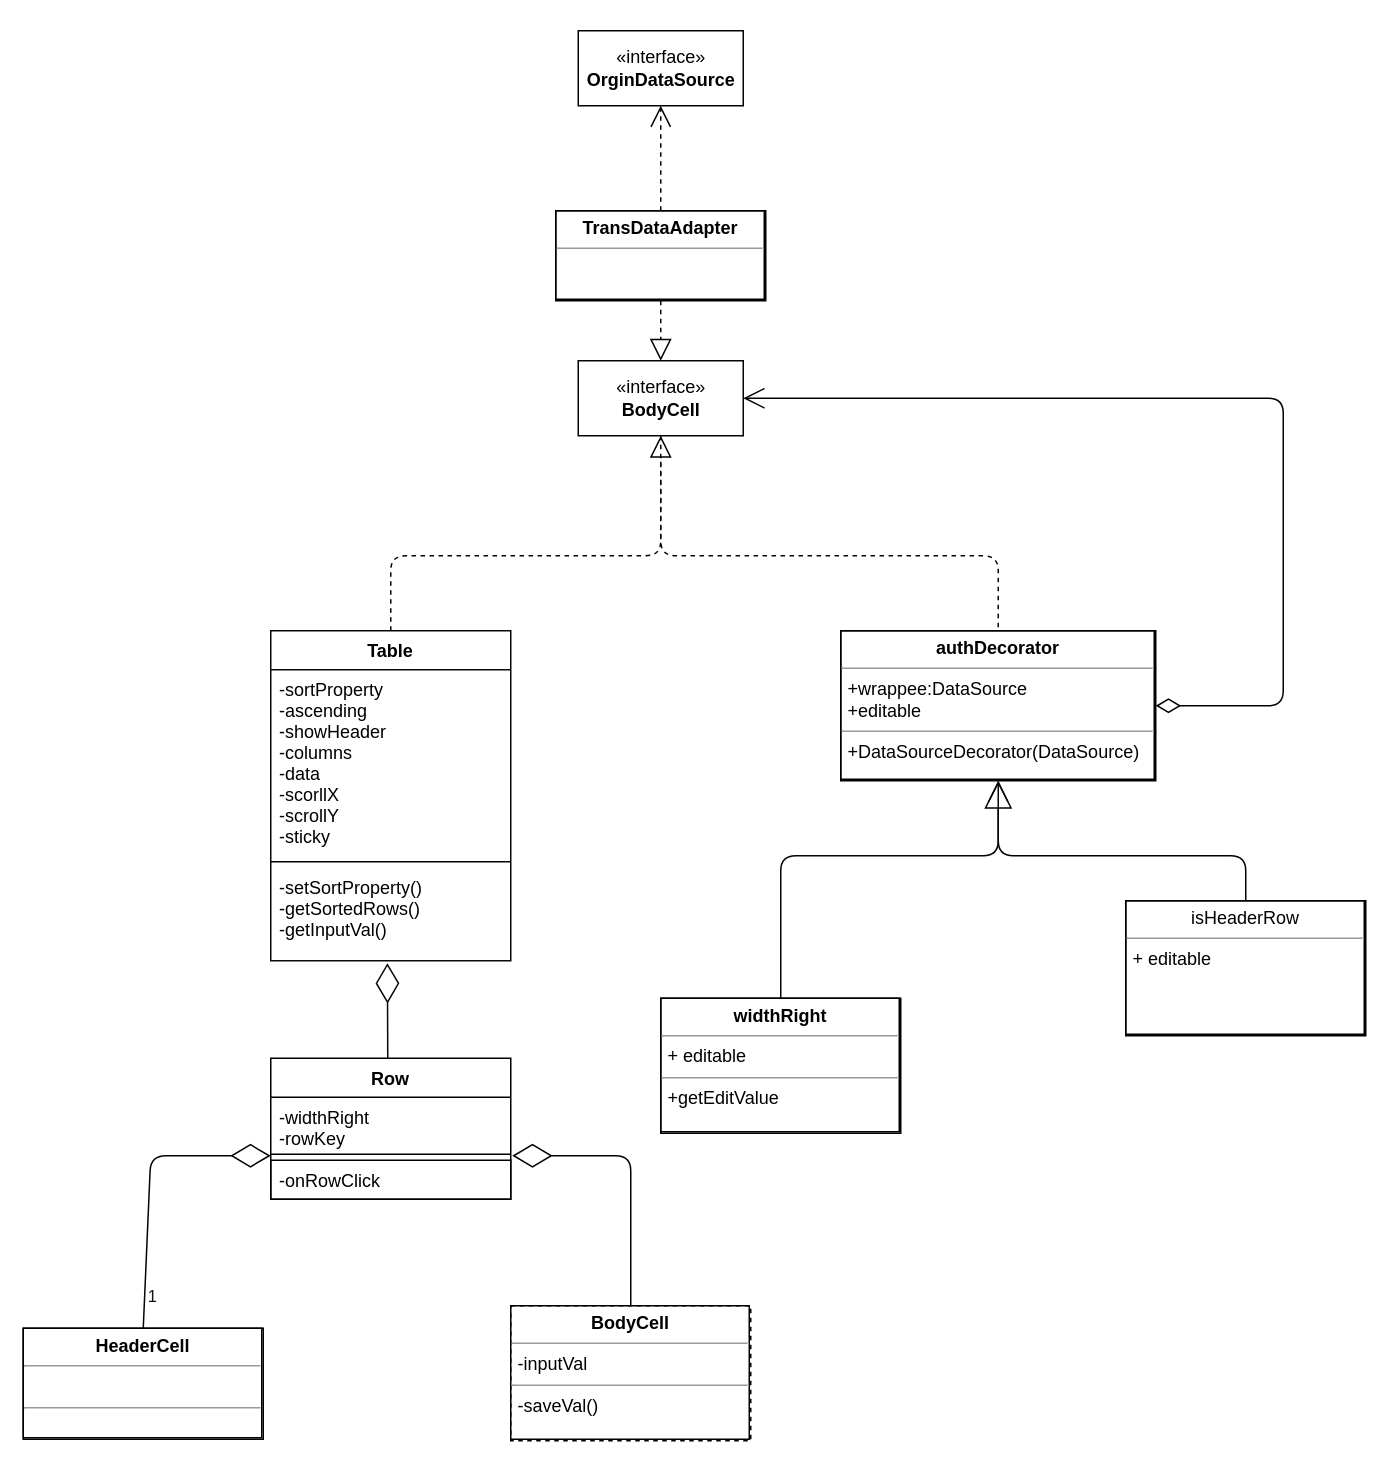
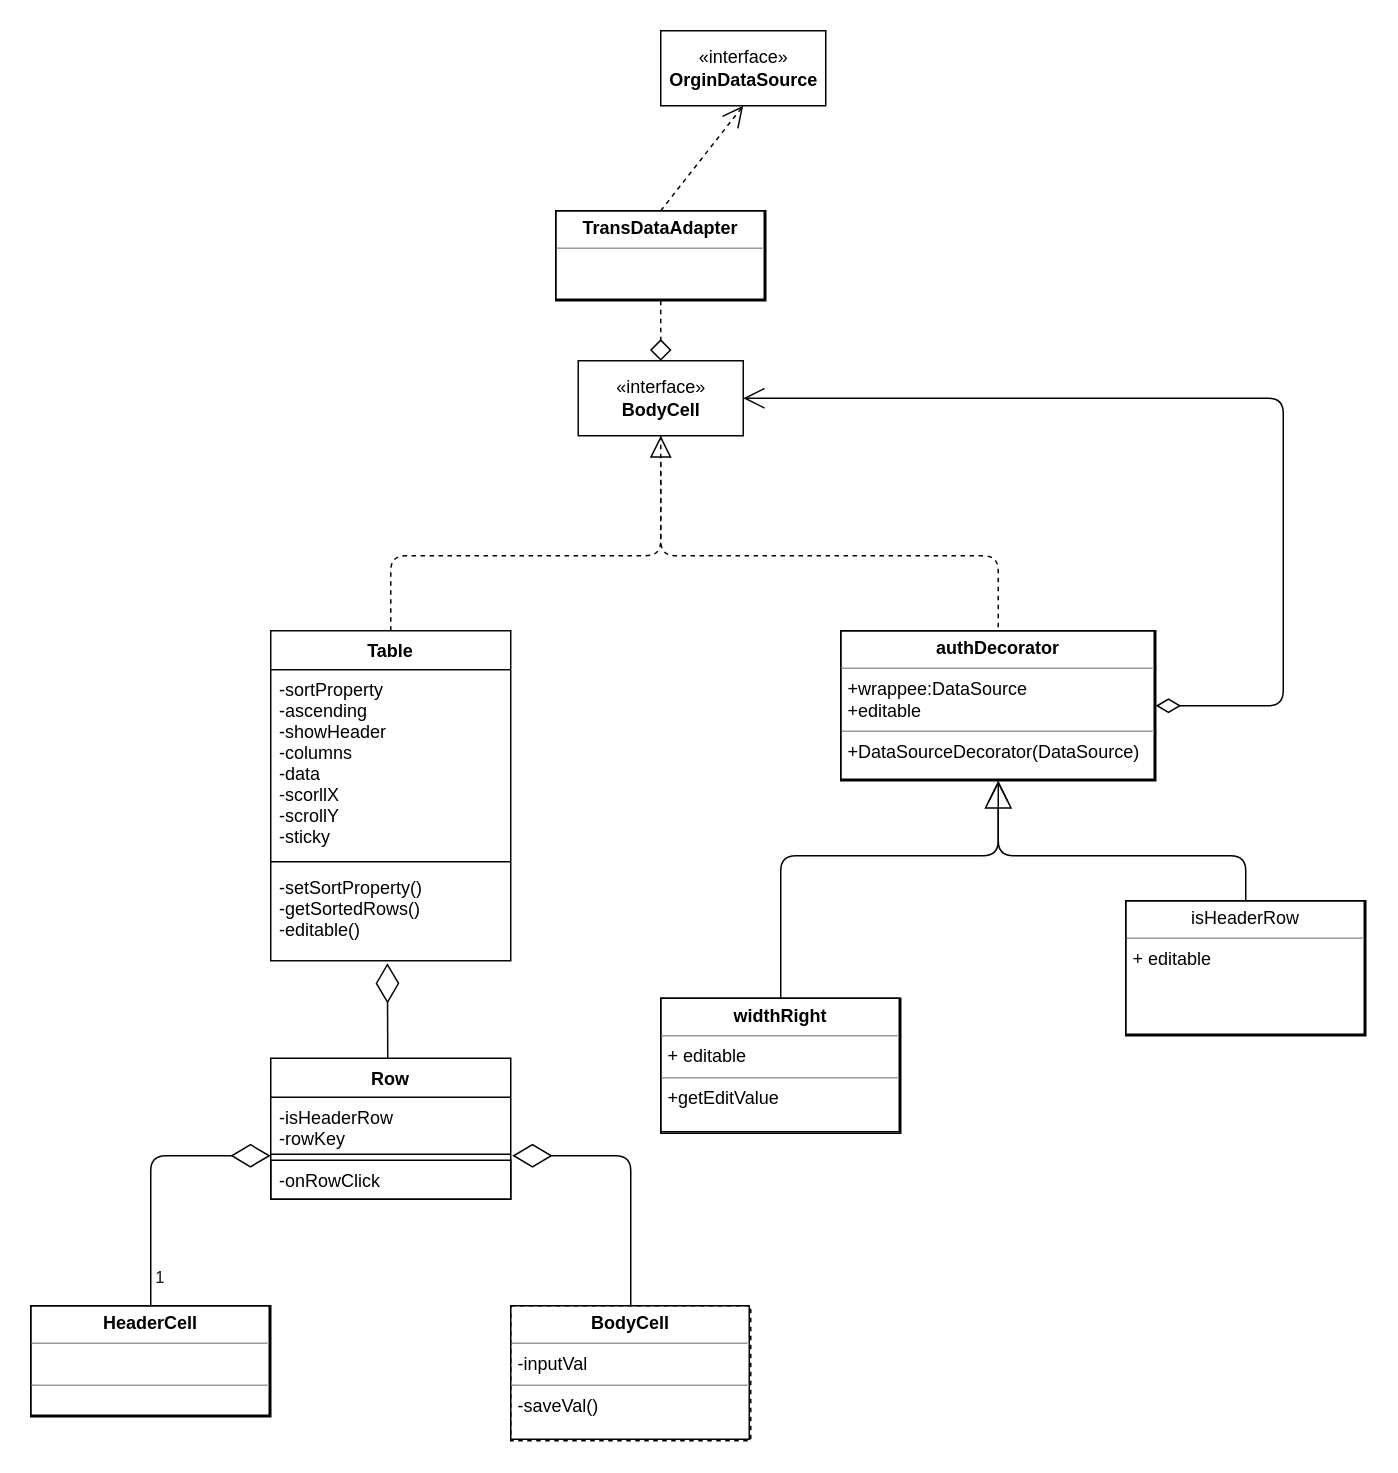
node "«interface» OrginDataSource": moved (661, 68) -> (743, 68)
edge "TransDataAdapter" -> "«interface» BodyCell": arrowhead block -> diamond
node "-setSortProperty() -getSortedRows() -getInputVal()": label "-setSortProperty() -getSortedRows() -getInputVal()" -> "-setSortProperty() -getSortedRows() -editable()"
node "-widthRight -rowKey": label "-widthRight -rowKey" -> "-isHeaderRow -rowKey"
node "HeaderCell": moved (143, 1384) -> (151, 1361)
